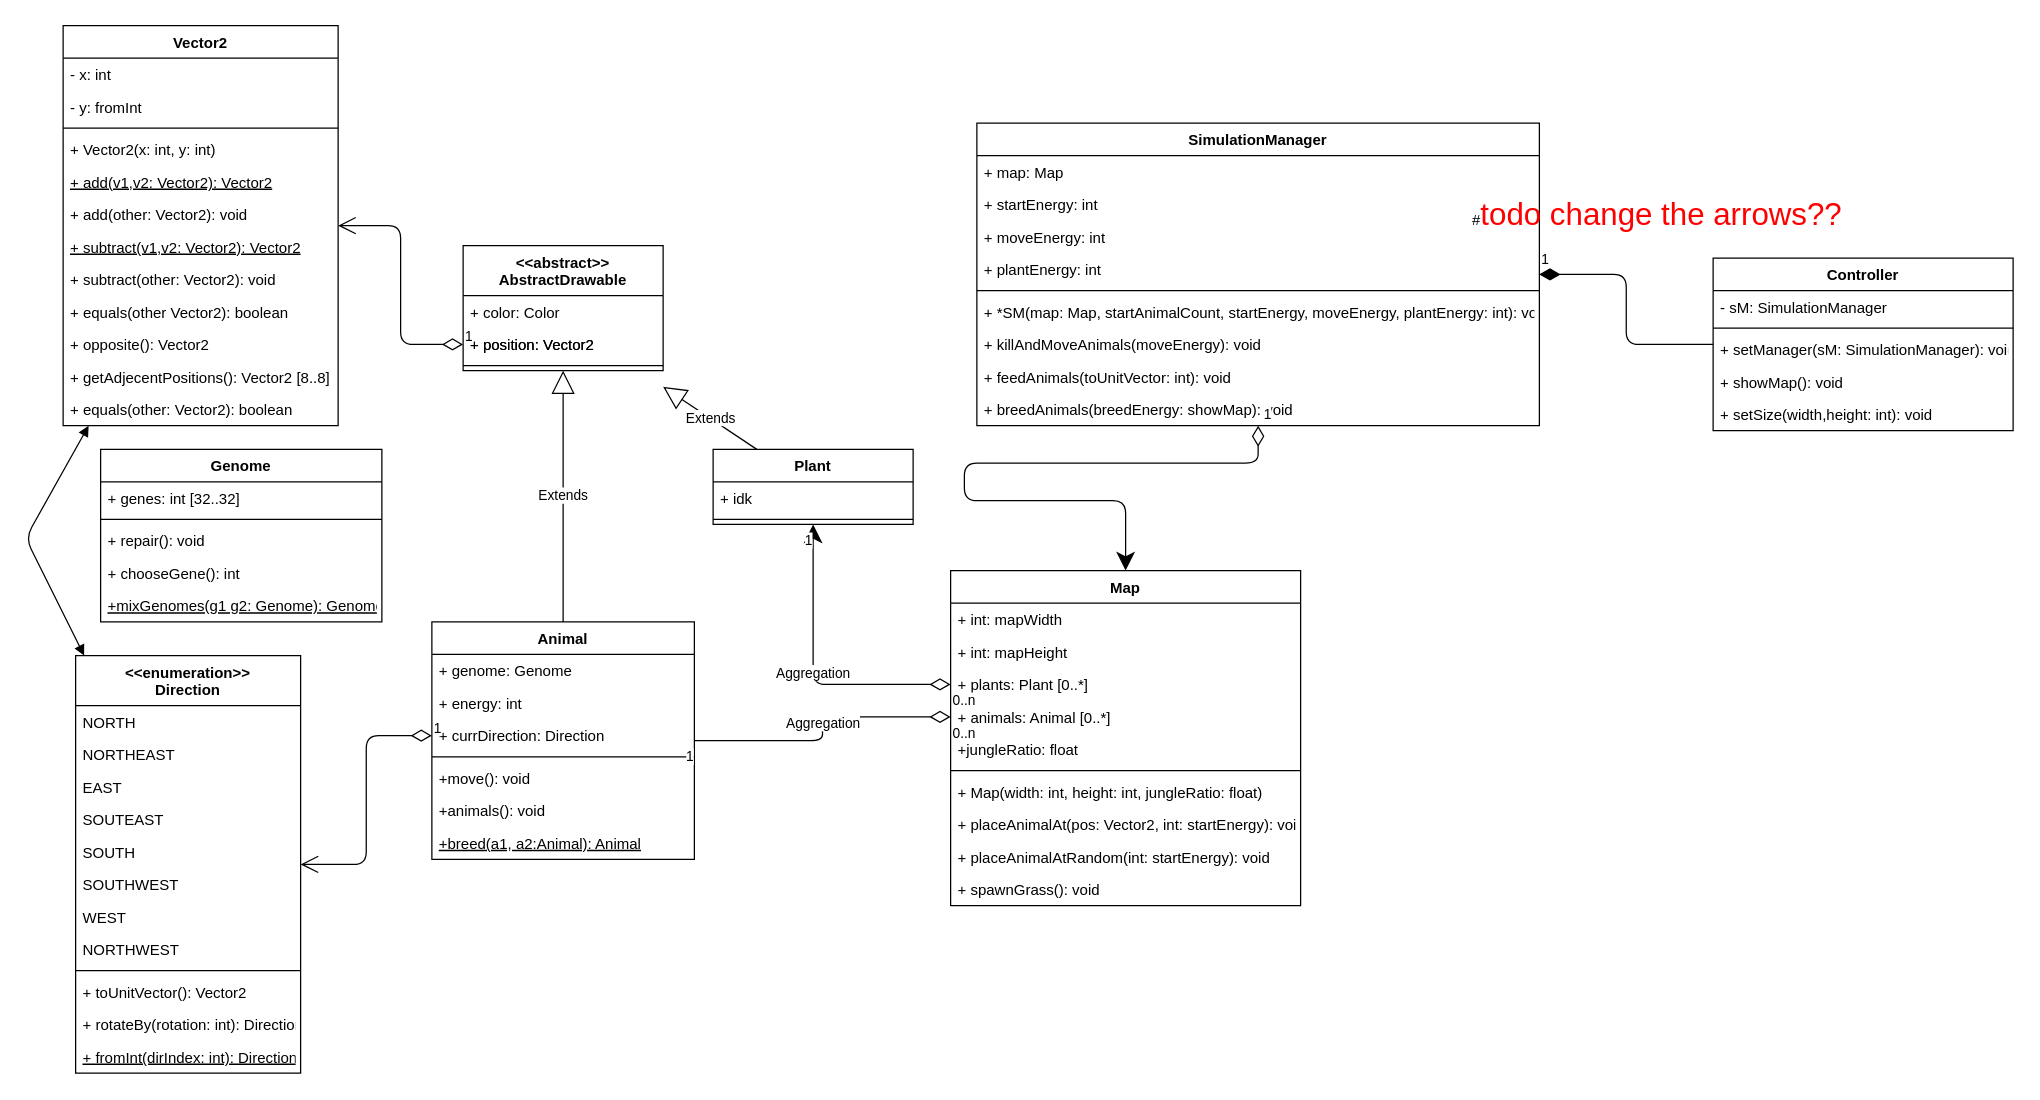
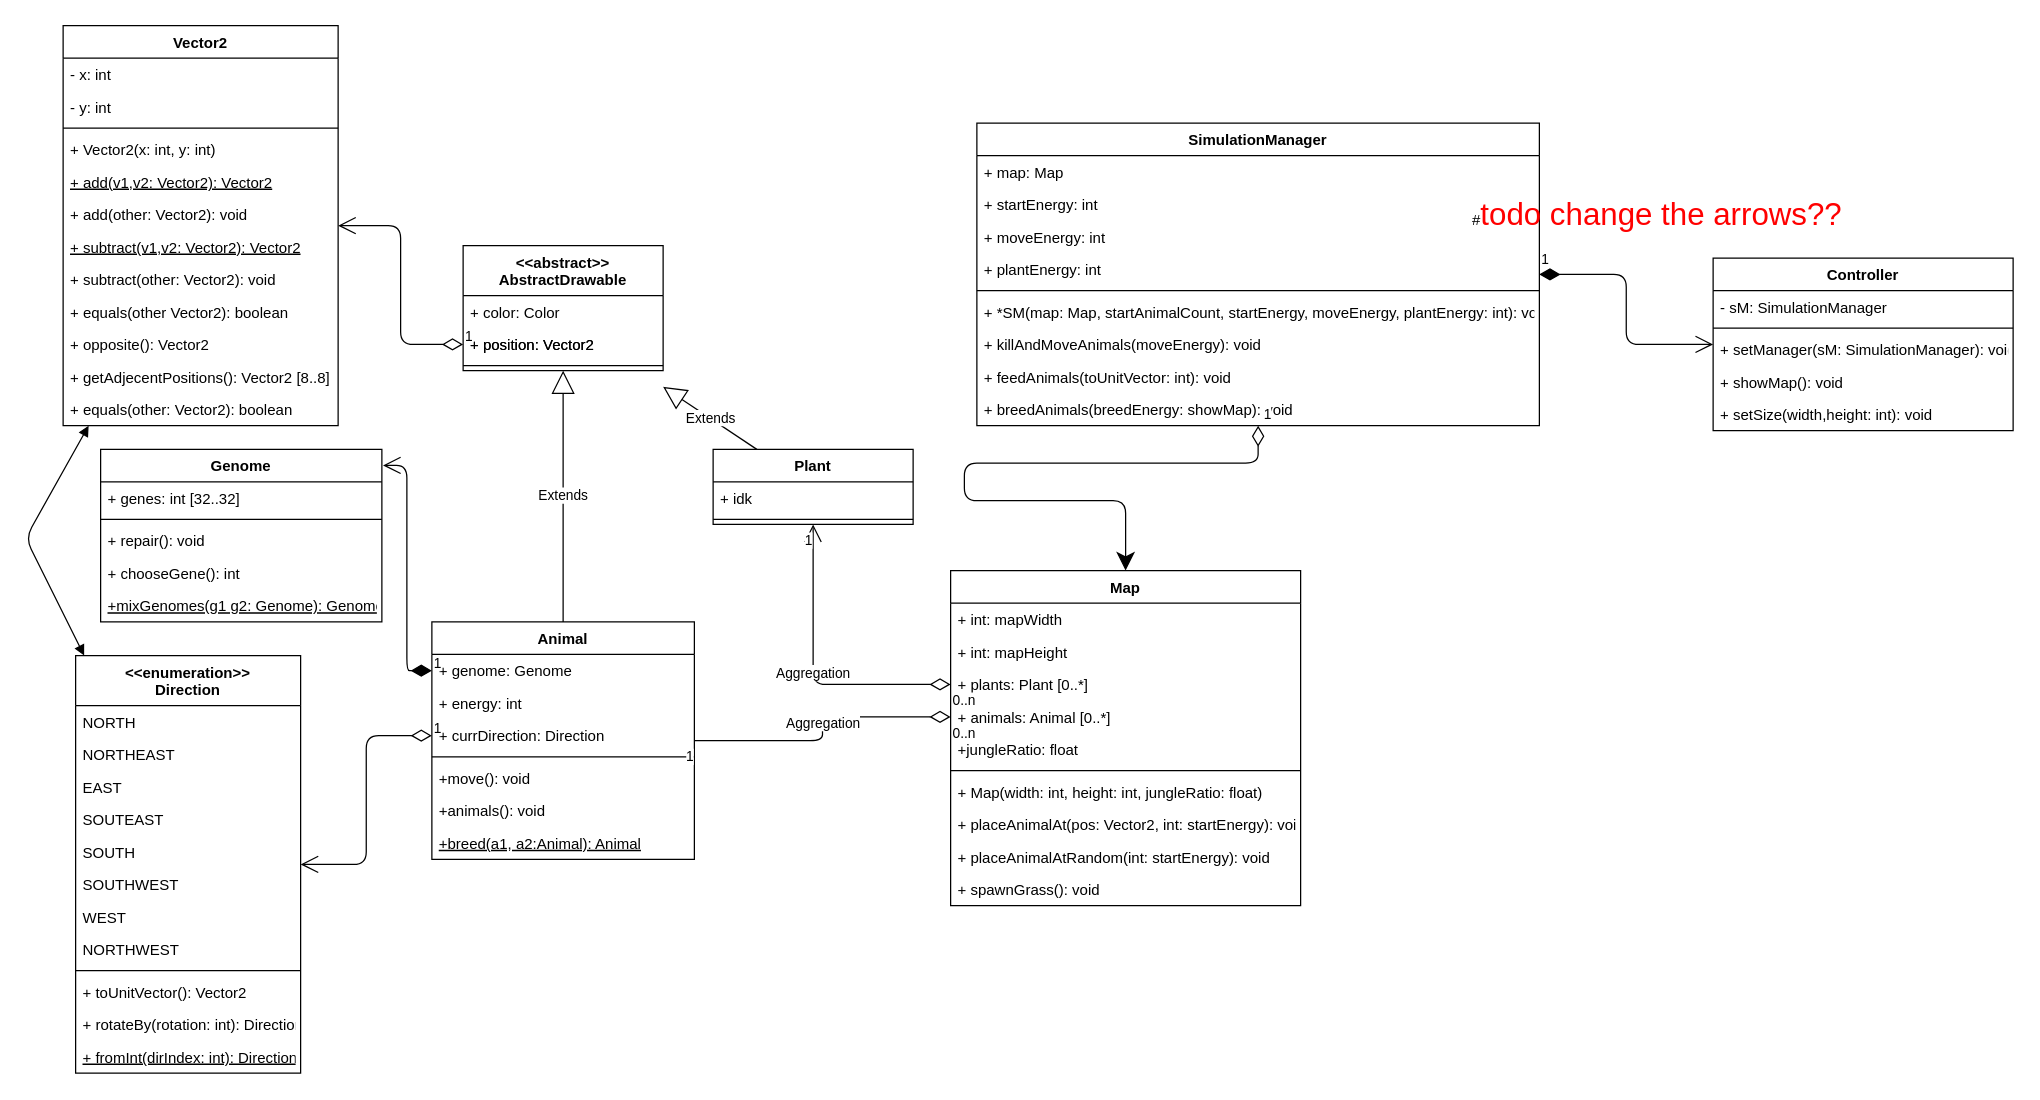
node "- y: fromInt": label "- y: fromInt" -> "- y: int"
edge "Controller" -> "SimulationManager": arrowhead none -> open
edge "Plant" -- "+ plants: Plant [0..*]": arrowhead classic -> open
edge "Genome" -- "+ genome: Genome": added, label "1"
